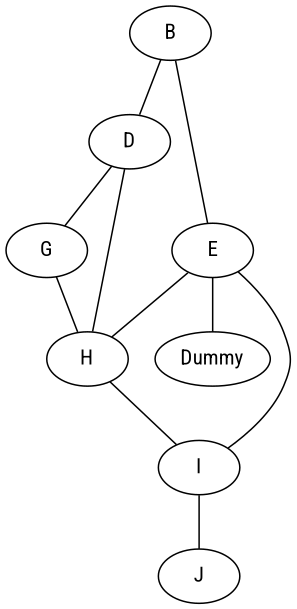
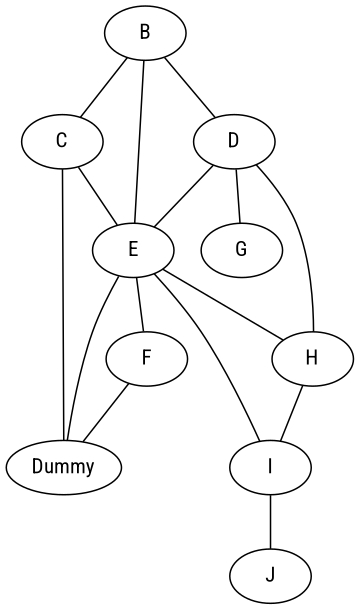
node "C": added
edge "D" -- "E": added
edge "G" -- "H": removed
node "F": added
